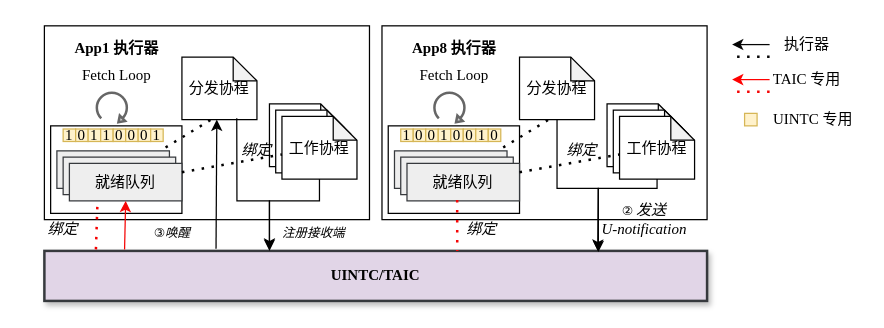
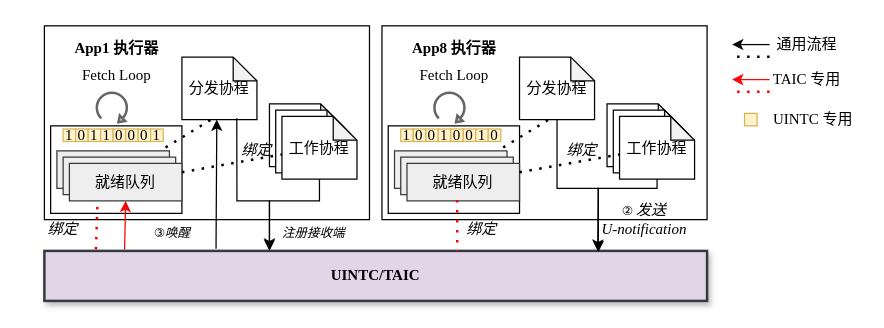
node "执行器": label "执行器" -> "通用流程"
